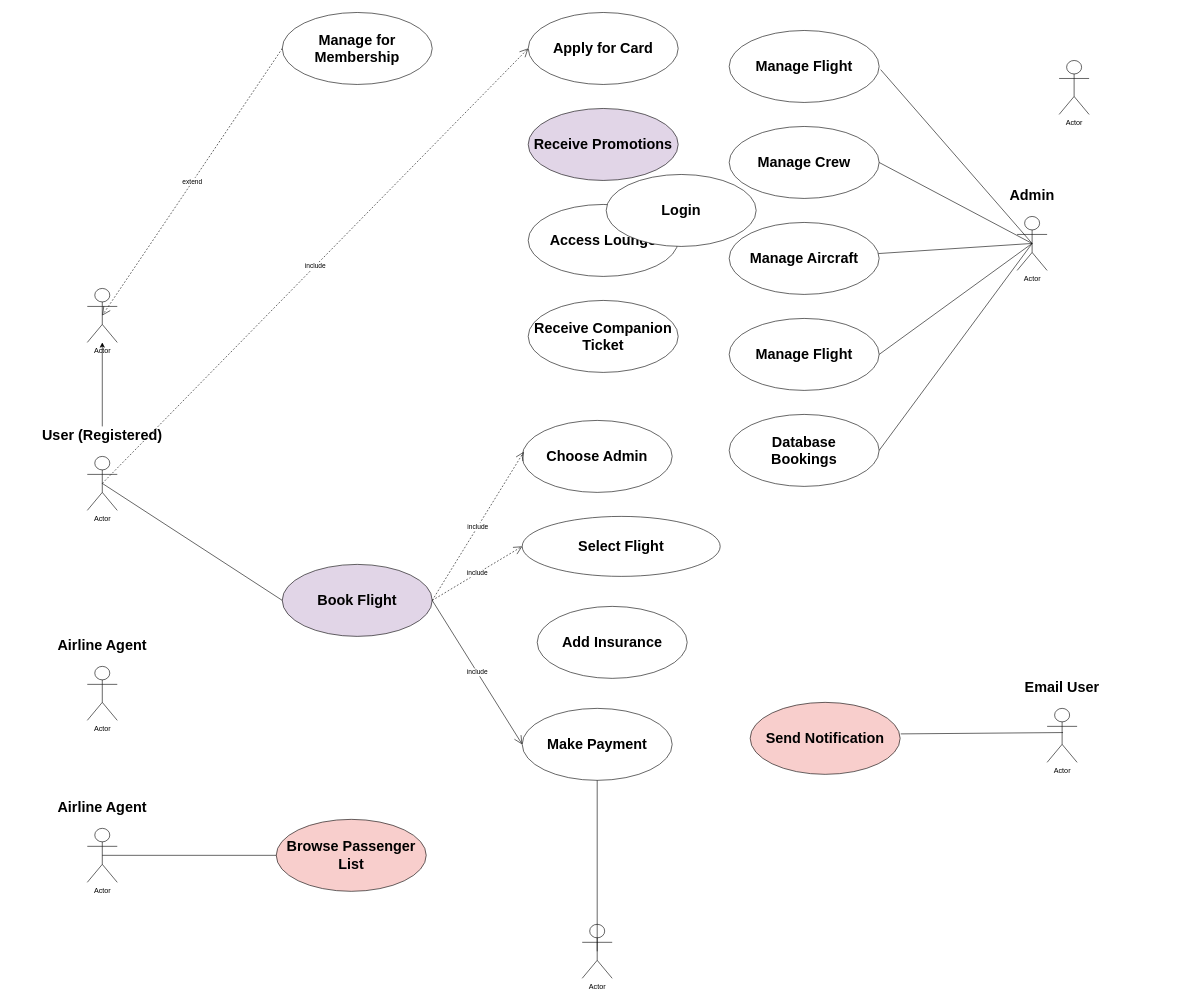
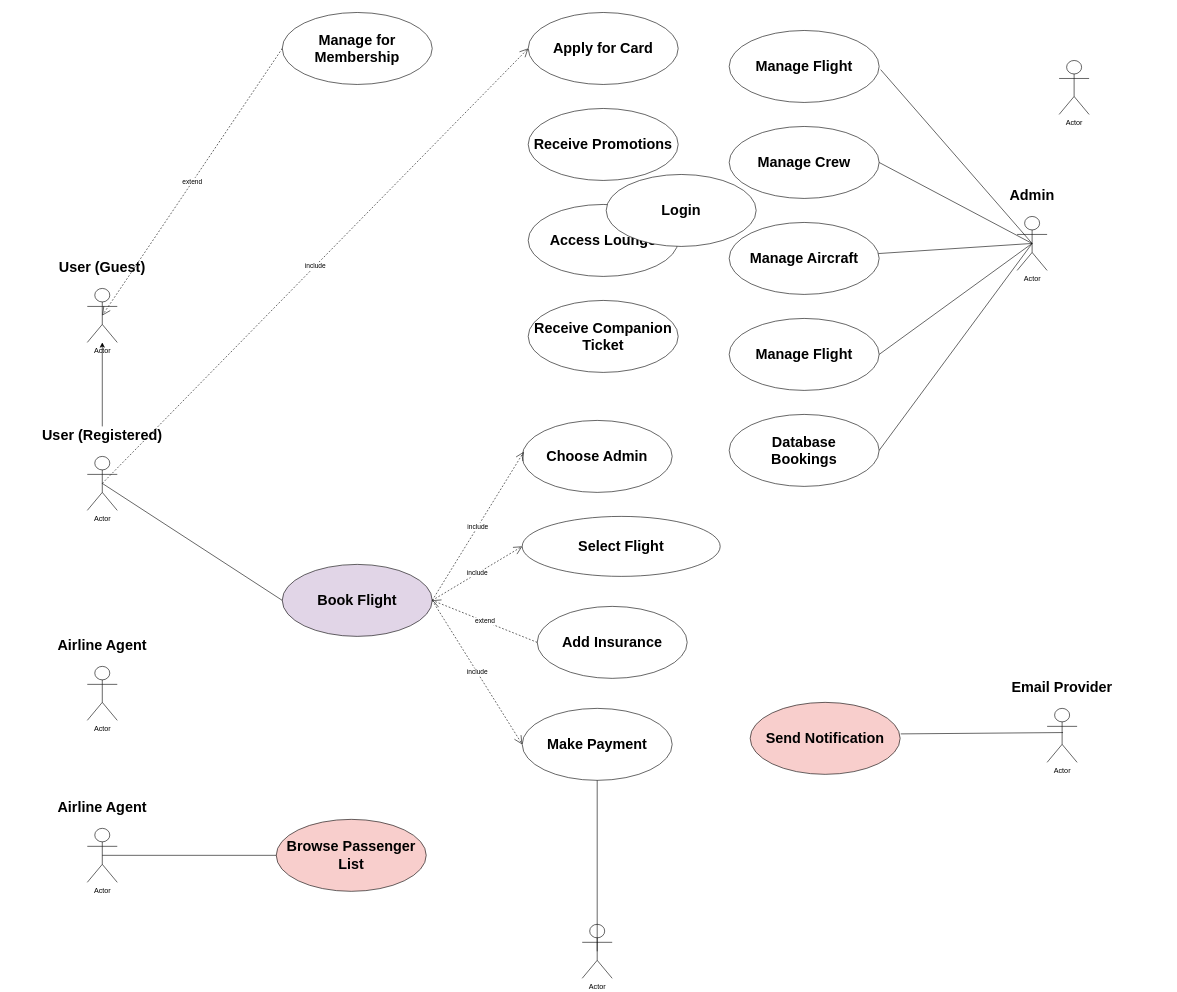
node "Receive Promotions": fillcolor #e1d5e7 -> #ffffff
node "User (Guest)": added
edge "Add Insurance" -> "Book Flight": added, label "extend"
edge "Book Flight" -> "Make Payment": style solid -> dashed
node "Email User": label "Email User" -> "Email Provider"
